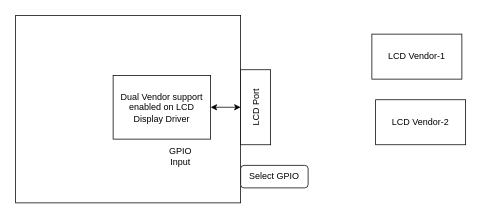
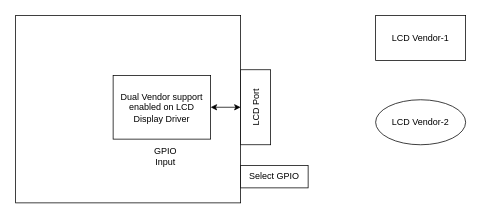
node "LCD Vendor-1": moved (417, 57) -> (420, 38)
node "LCD Vendor-2": shape rectangle -> ellipse
node "GPIO Input": moved (180, 156) -> (165, 156)
node "Select GPIO": shape rounded rectangle -> rectangle
